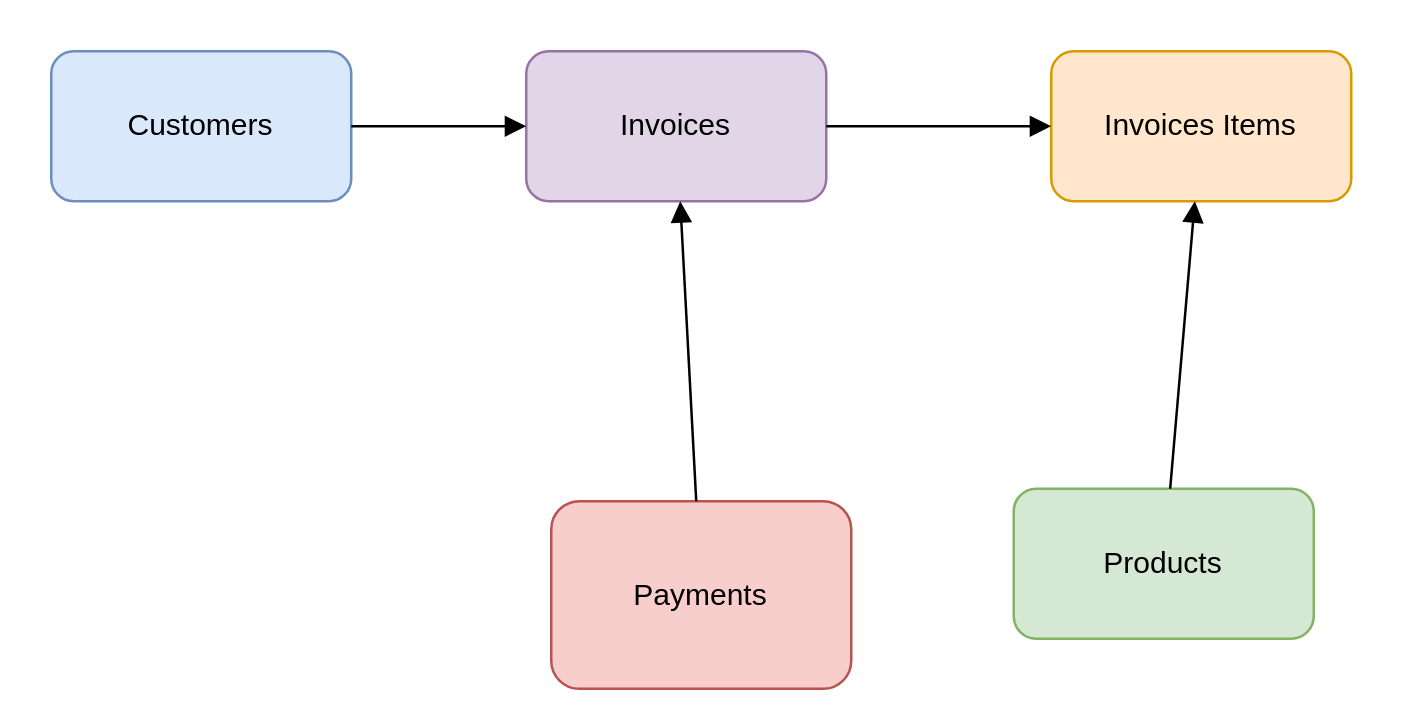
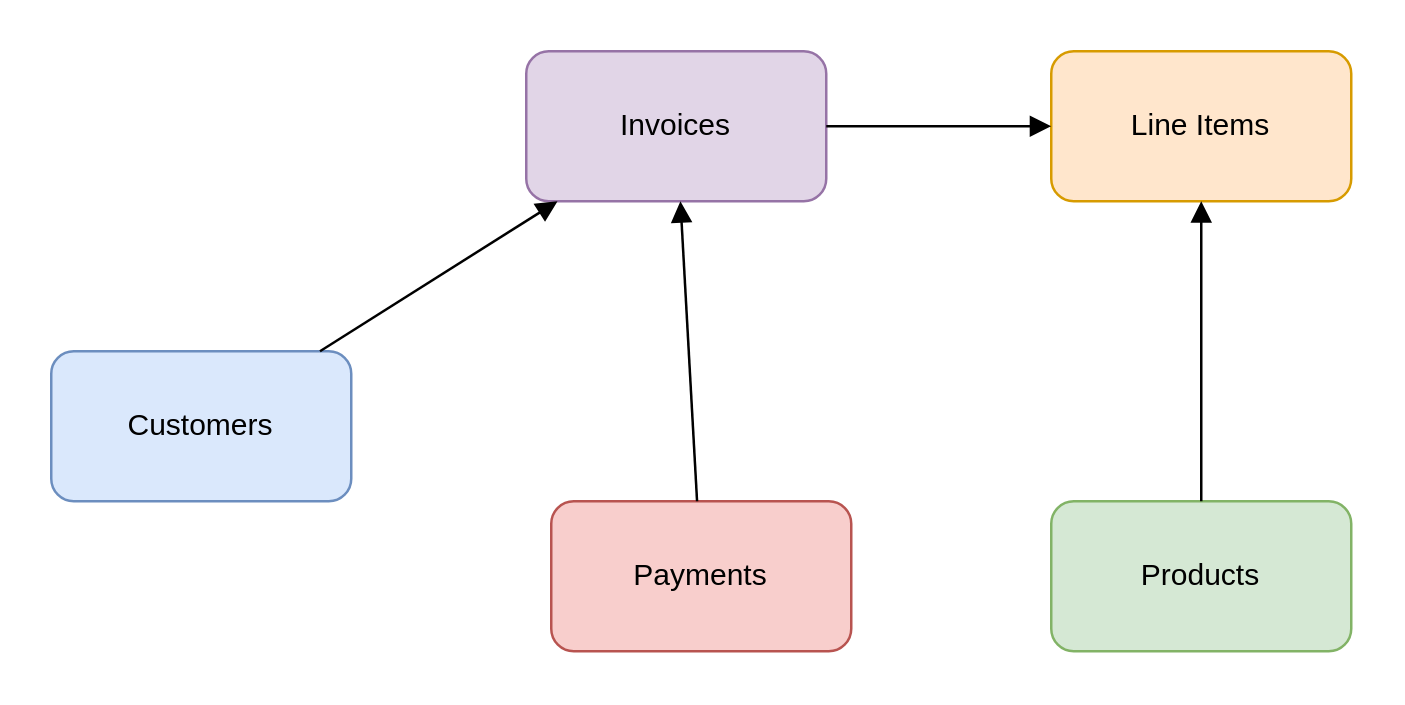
node "Customers": moved (201, 126) -> (201, 426)
node "Invoices Items": label "Invoices Items" -> "Line Items"
node "Products": moved (1164, 564) -> (1201, 576)
node "Payments": size 300x188 -> 300x150
